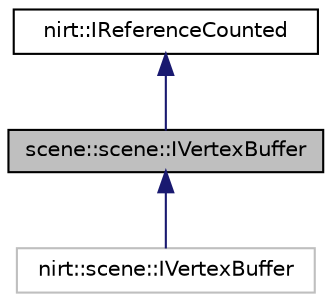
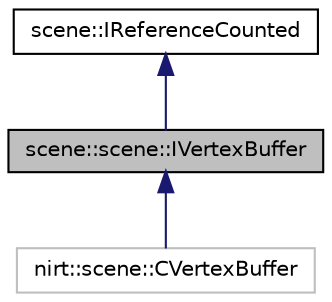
node "nirt::IReferenceCounted": label "nirt::IReferenceCounted" -> "scene::IReferenceCounted"
node "nirt::scene::IVertexBuffer": label "nirt::scene::IVertexBuffer" -> "nirt::scene::CVertexBuffer"
